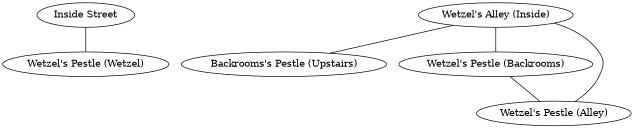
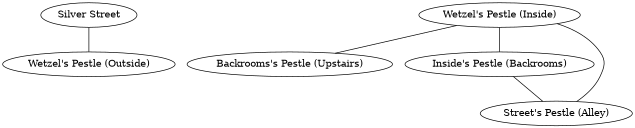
node "Inside Street": label "Inside Street" -> "Silver Street"
node "Wetzel's Alley (Inside)": label "Wetzel's Alley (Inside)" -> "Wetzel's Pestle (Inside)"
node "Wetzel's Pestle (Wetzel)": label "Wetzel's Pestle (Wetzel)" -> "Wetzel's Pestle (Outside)"
node "Wetzel's Pestle (Backrooms)": label "Wetzel's Pestle (Backrooms)" -> "Inside's Pestle (Backrooms)"
node "Wetzel's Pestle (Alley)": label "Wetzel's Pestle (Alley)" -> "Street's Pestle (Alley)"
